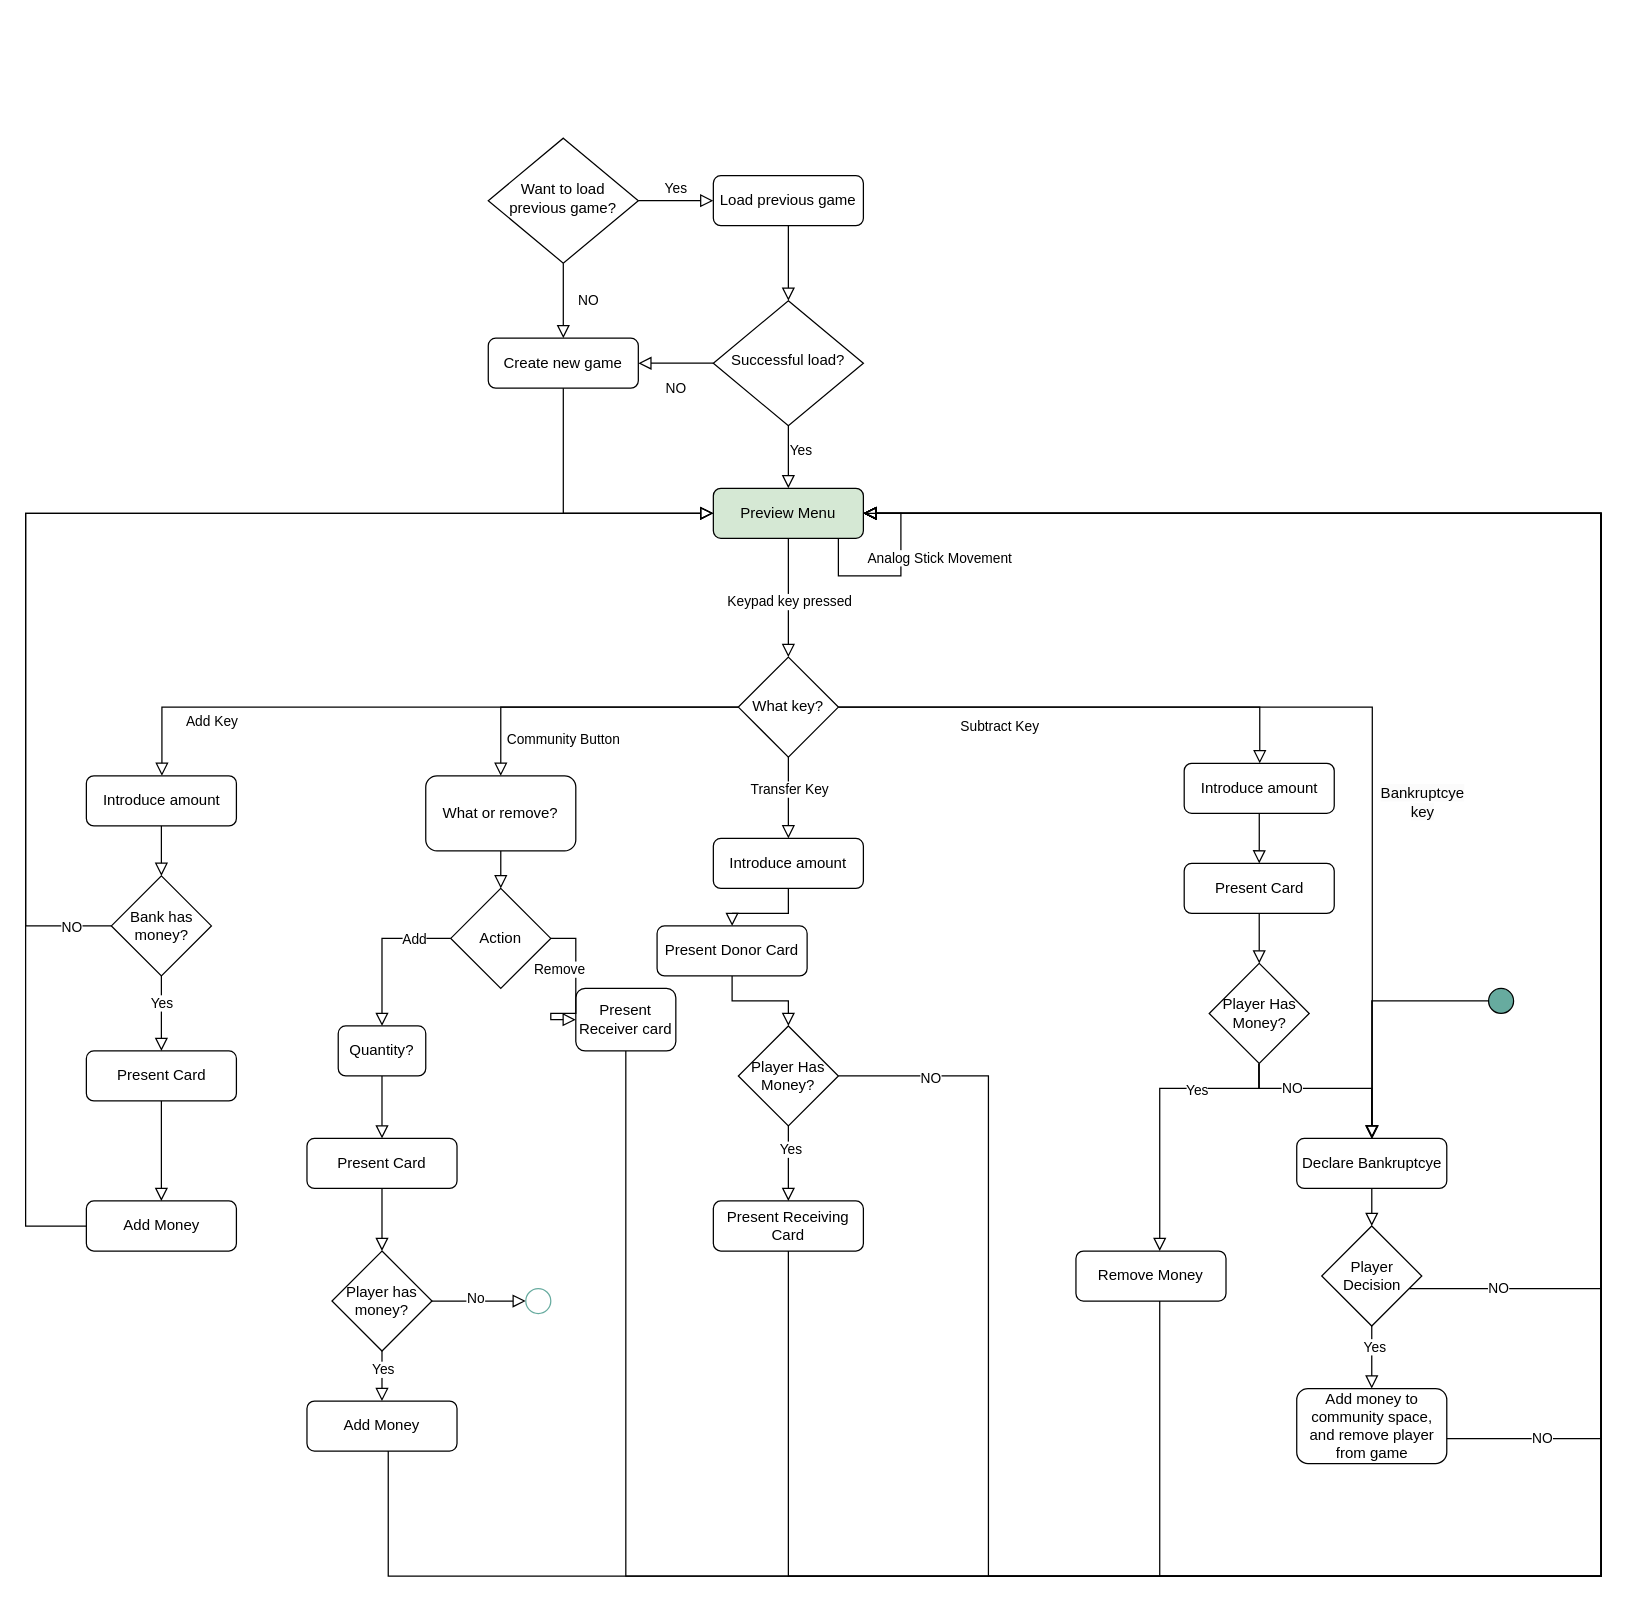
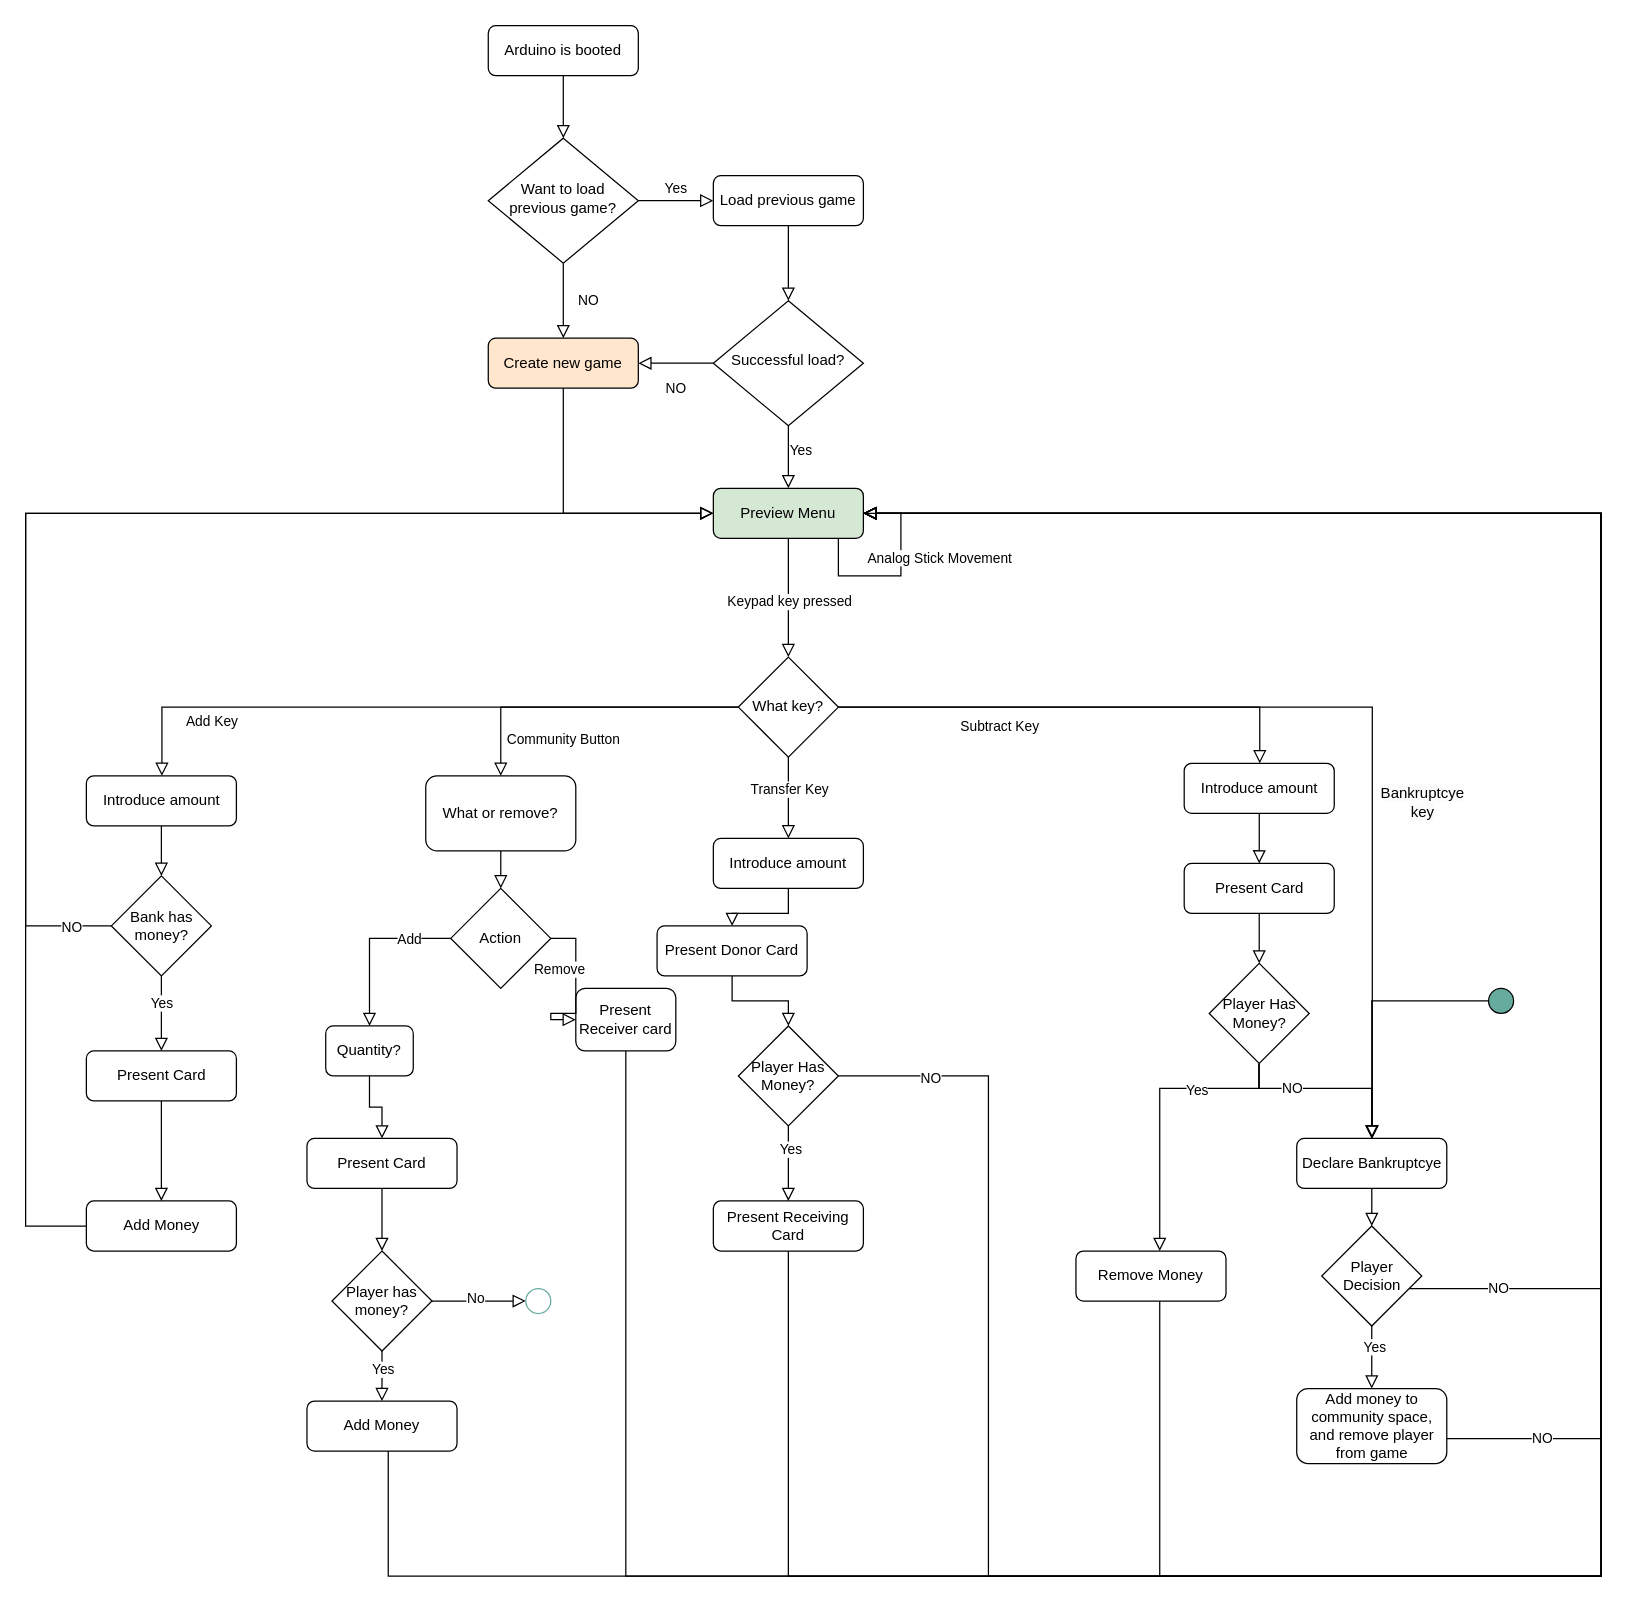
node "Arduino is booted": added
edge "Arduino is booted" -> "Want to load previous game?": added
node "Create new game": fillcolor #ffffff -> #ffe6cc
node "Quantity?": moved (382, 1051) -> (369, 1051)
